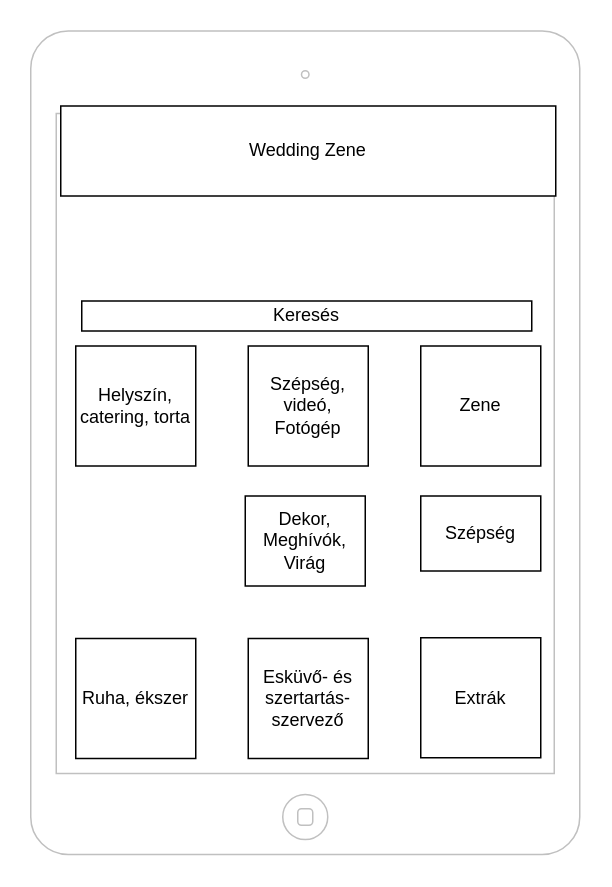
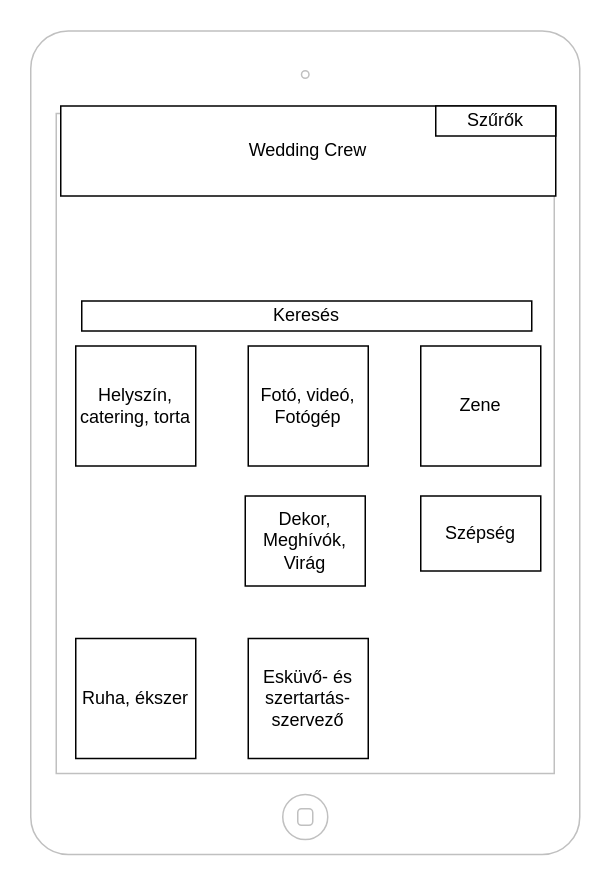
node "Szűrők": added
node "Wedding Zene": label "Wedding Zene" -> "Wedding Crew"
node "Szépség, videó, Fotógép": label "Szépség, videó, Fotógép" -> "Fotó, videó, Fotógép"
node "Extrák": removed
